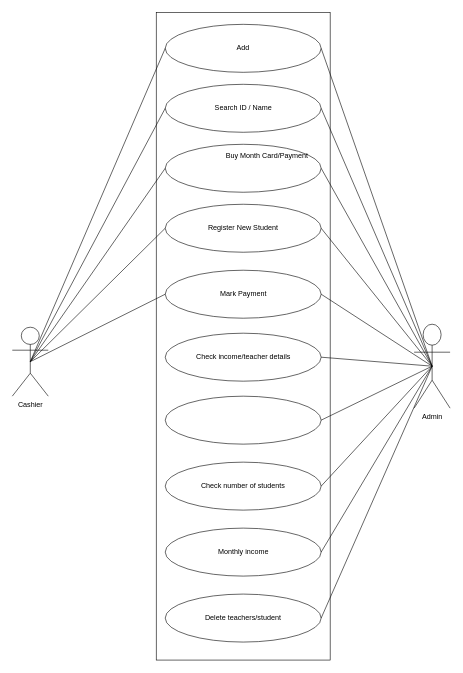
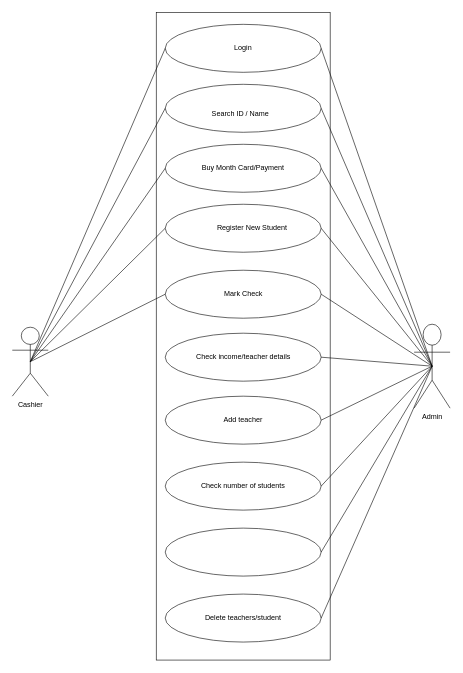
node "Add": label "Add" -> "Login"
node "Search ID / Name": moved (243, 108) -> (240, 114)
node "Buy Month Card/Payment": moved (267, 156) -> (243, 168)
node "Register New Student": moved (243, 228) -> (252, 228)
node "Mark Payment": label "Mark Payment" -> "Mark Check"
node "Add teacher": added
node "Monthly income": removed
